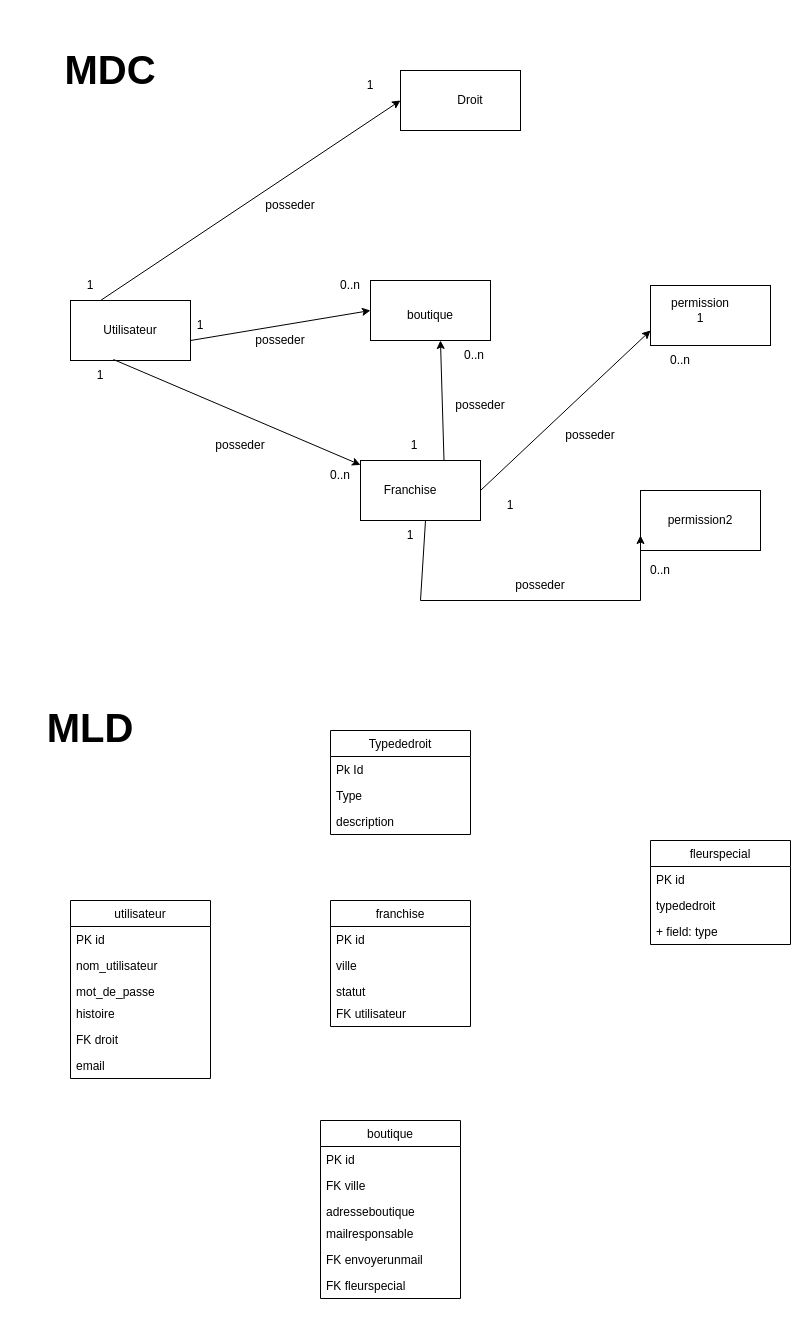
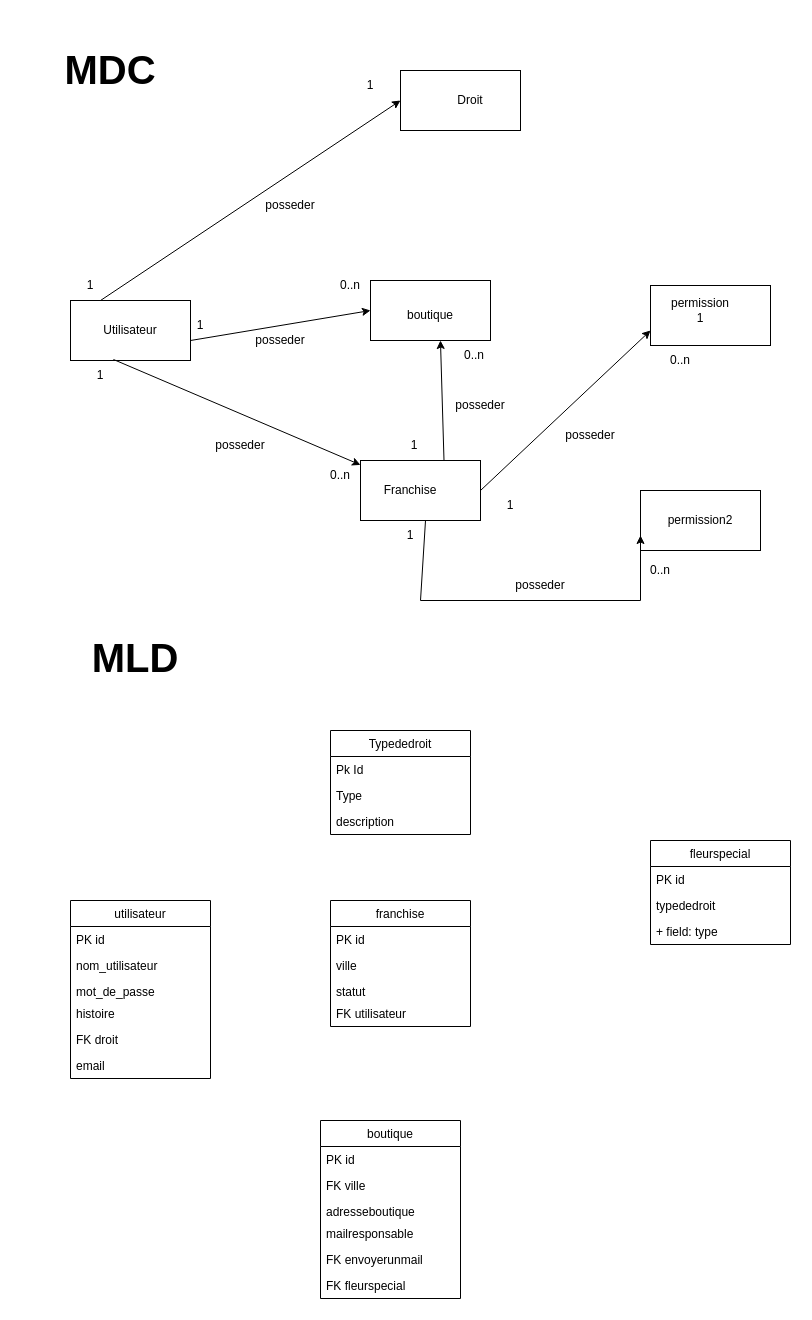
node "MLD": moved (91, 724) -> (136, 654)
